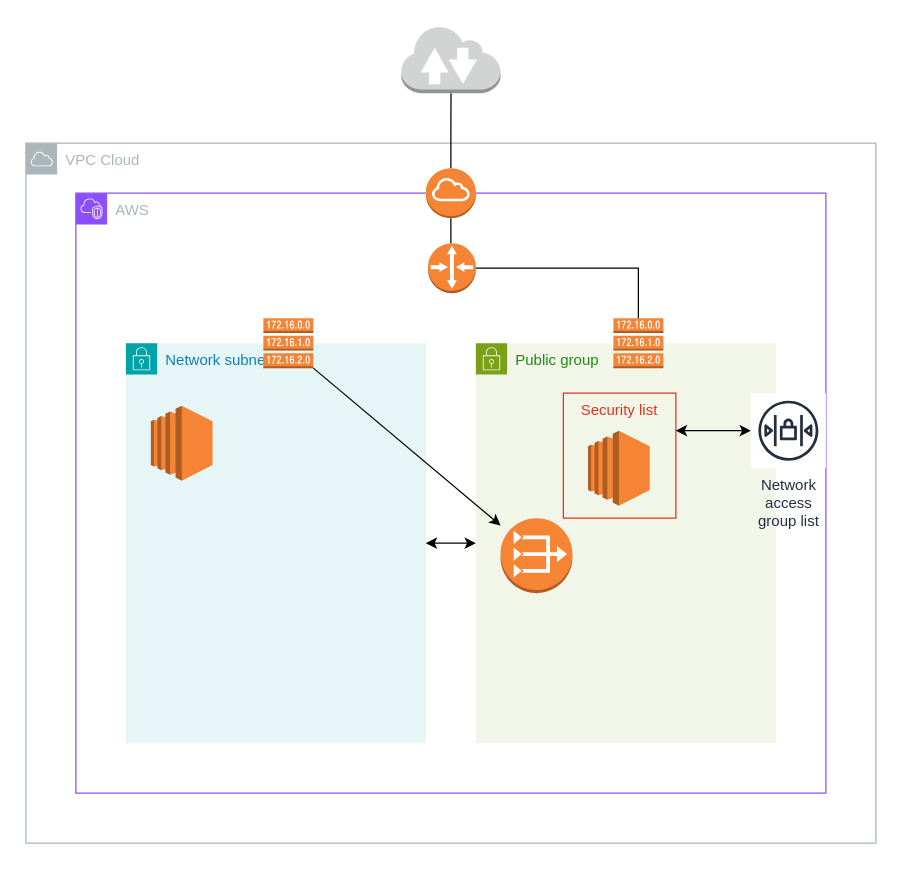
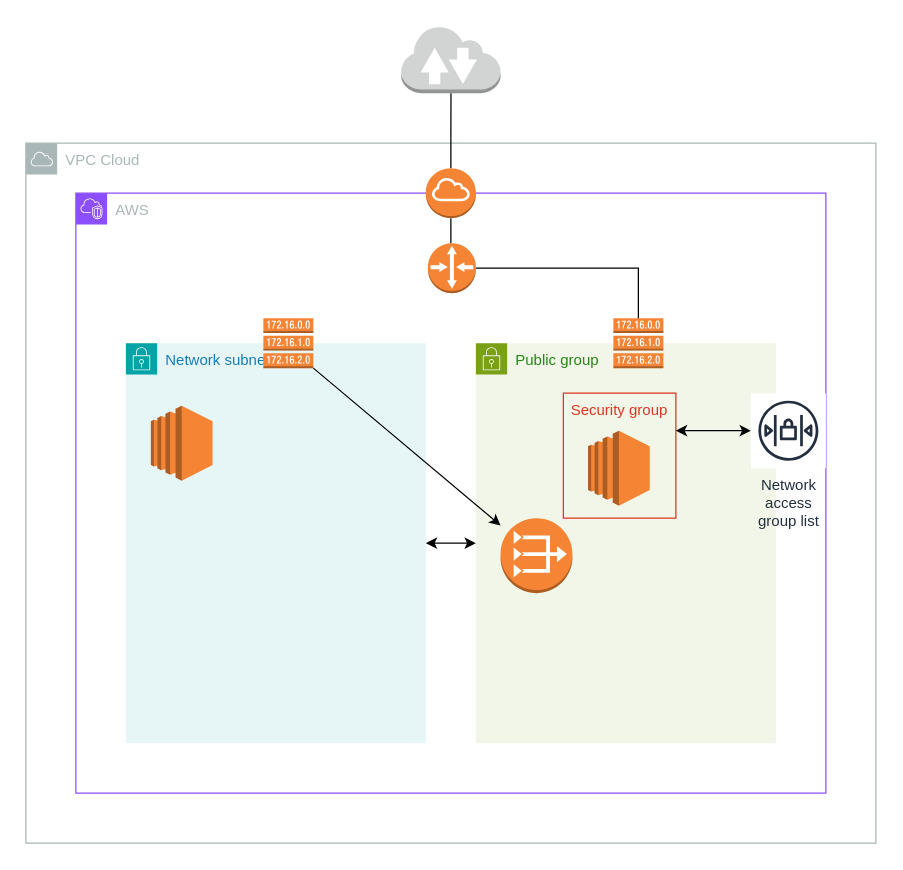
node "Security list": label "Security list" -> "Security group"
